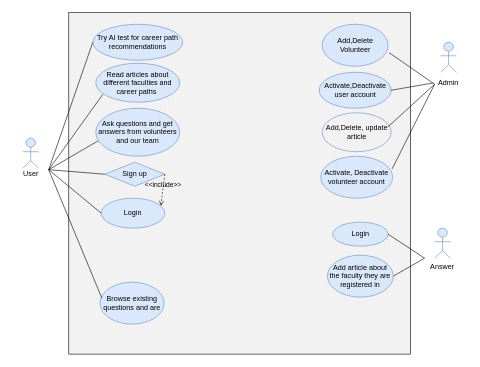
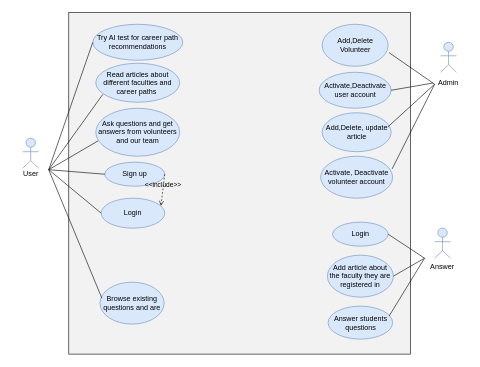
node "Add,Delete, update article": fillcolor #f2f2f2 -> #dae8fc
node "Sign up": shape diamond -> ellipse
edge "Answer" -- "Answer students questions": added
node "Answer students questions": added
